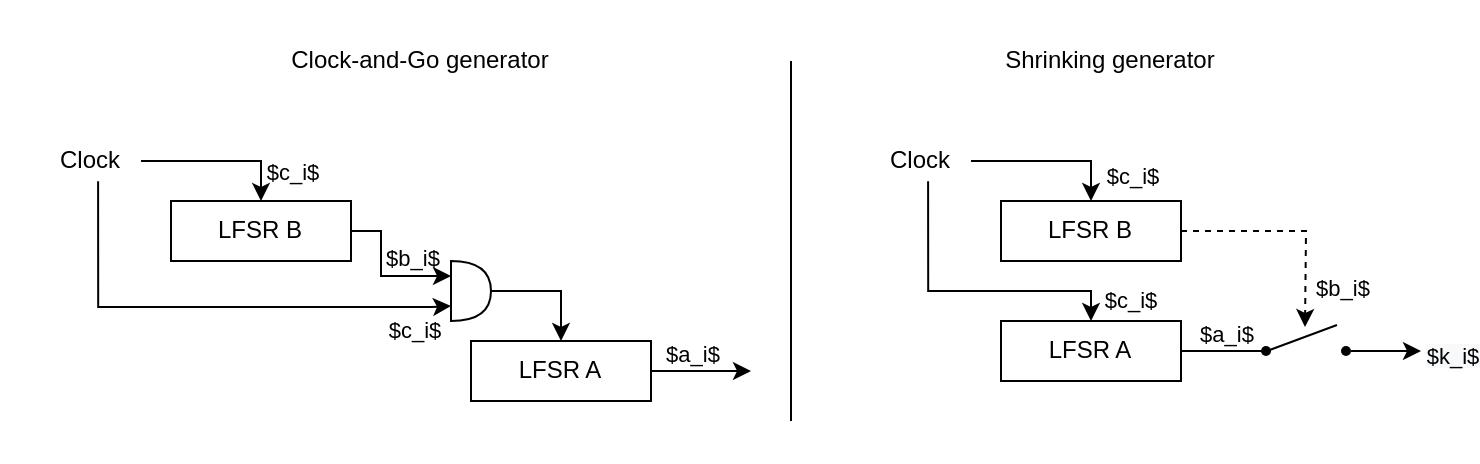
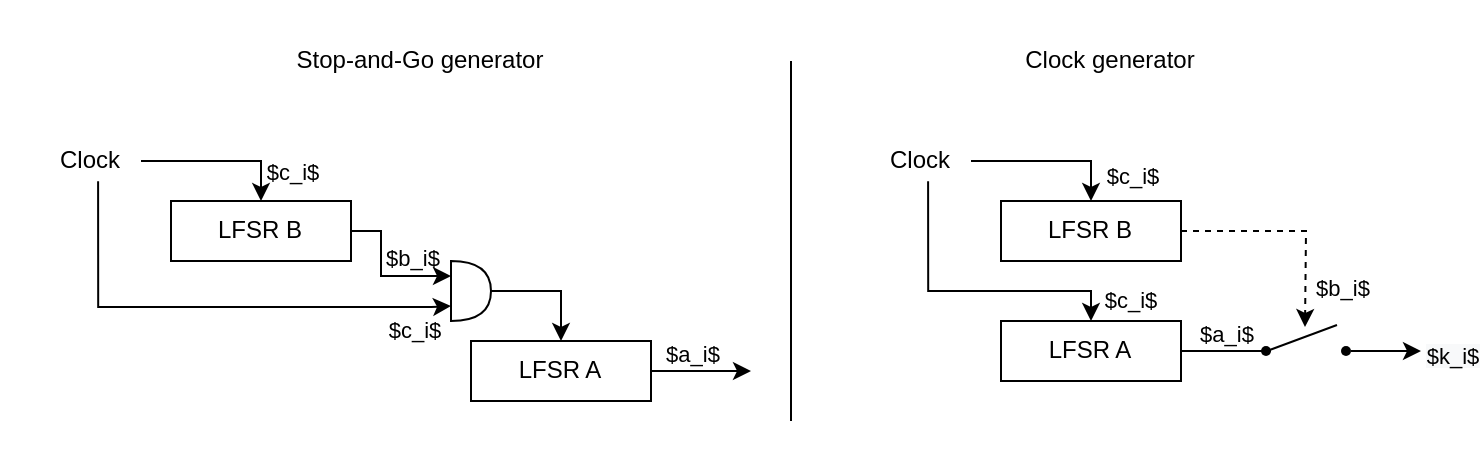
node "Clock-and-Go generator": label "Clock-and-Go generator" -> "Stop-and-Go generator"
node "Shrinking generator": label "Shrinking generator" -> "Clock generator"
